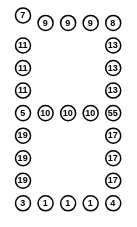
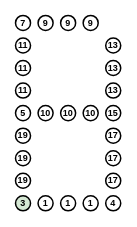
node "7": moved (23, 15) -> (23, 23)
node "8": removed
node "55": label "55" -> "15"
node "3": fillcolor #ffffff -> #d5e8d4
